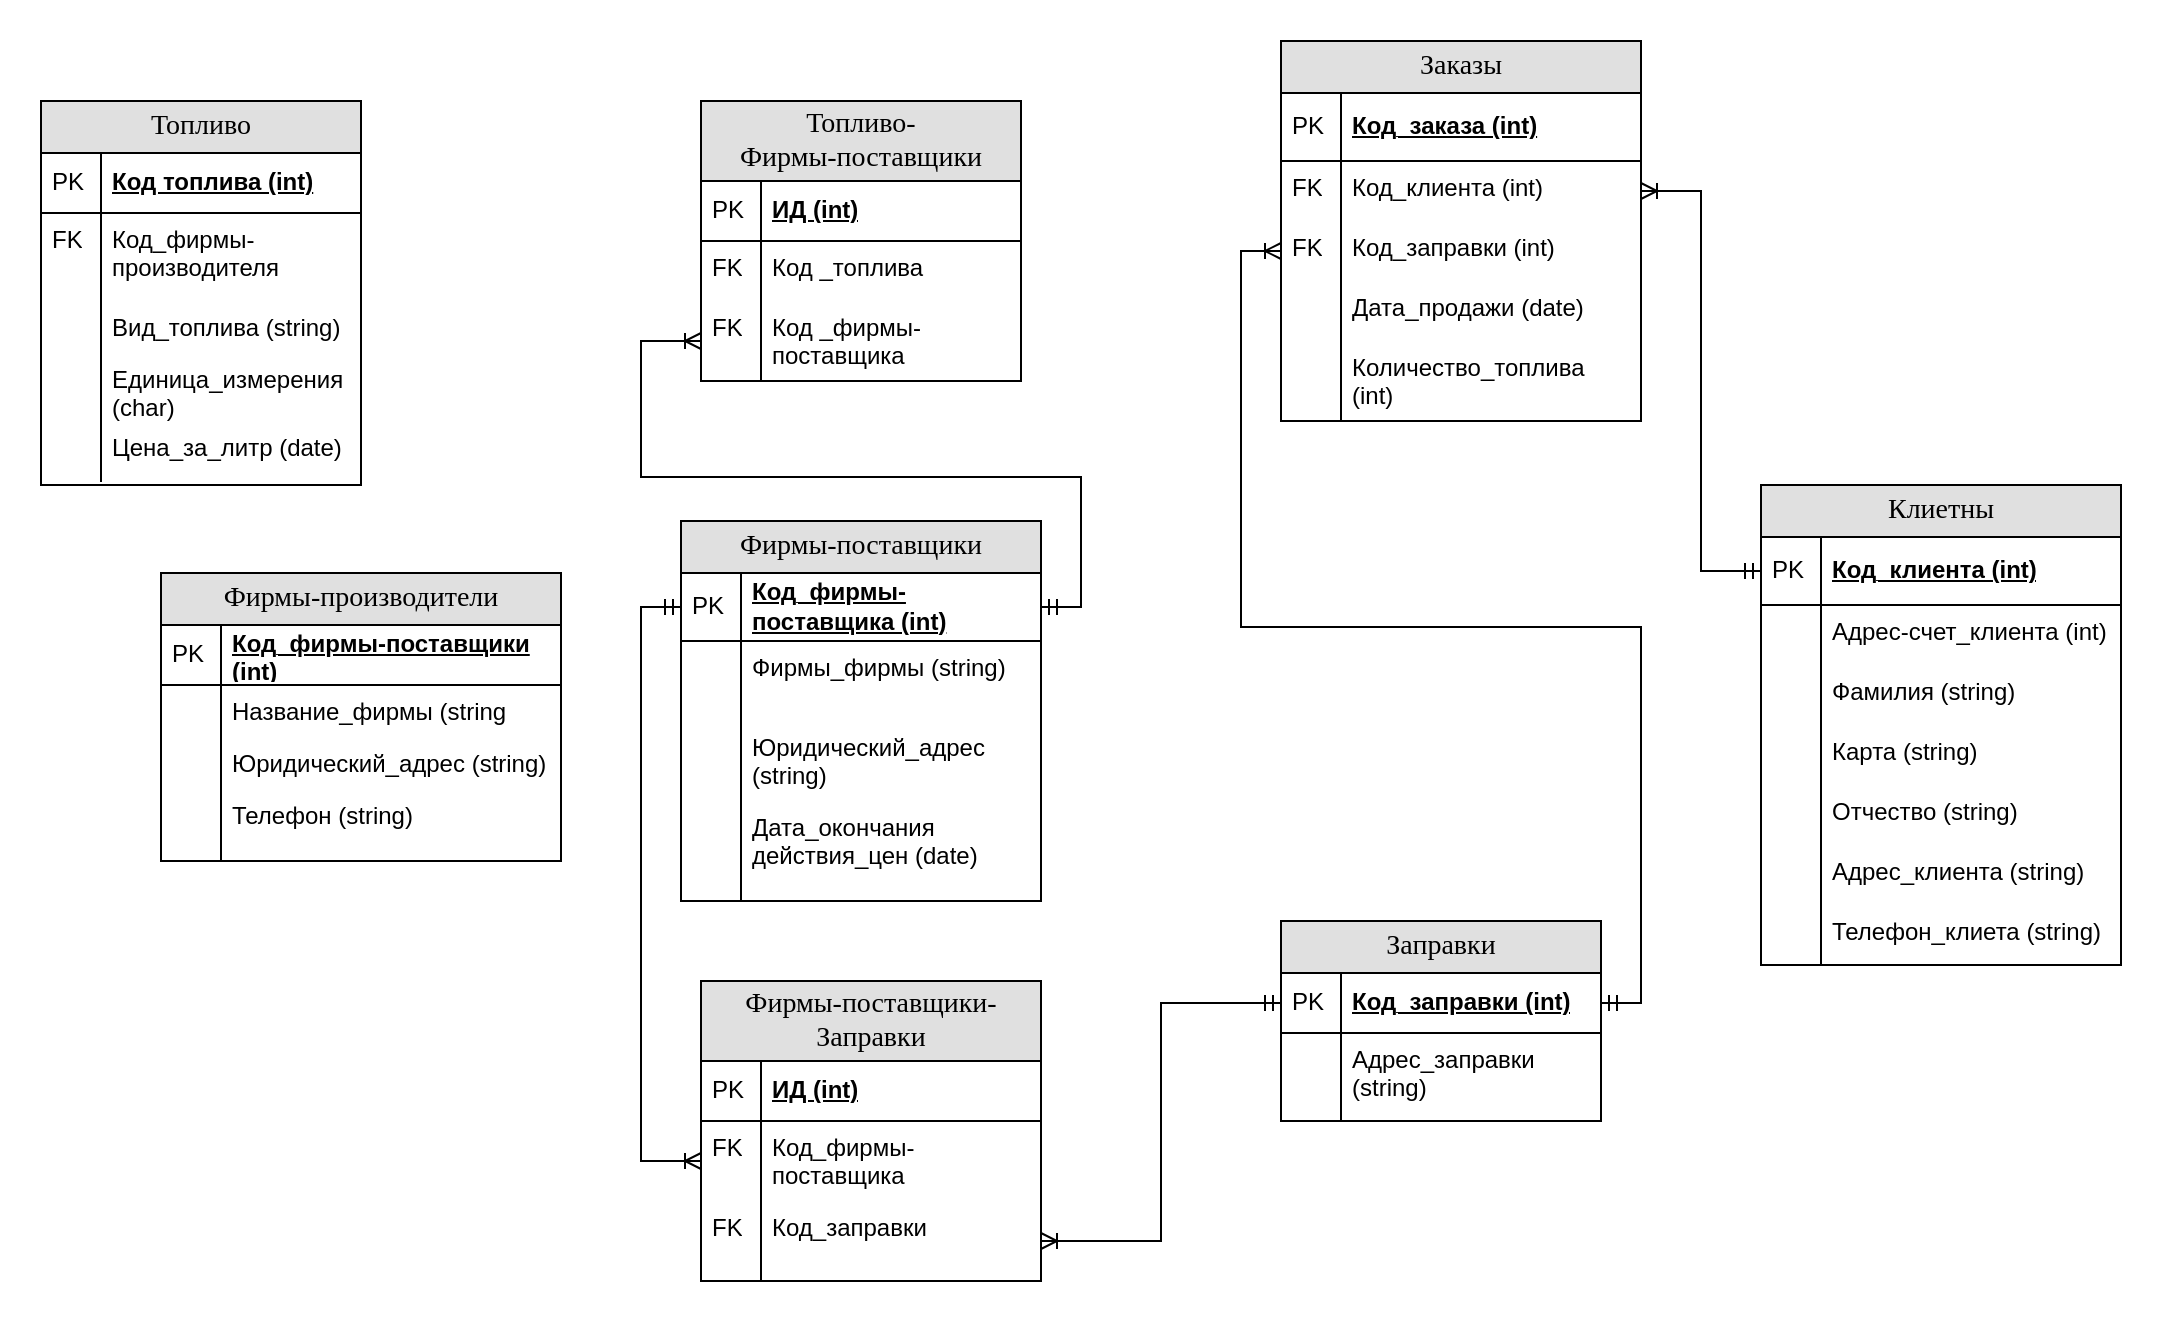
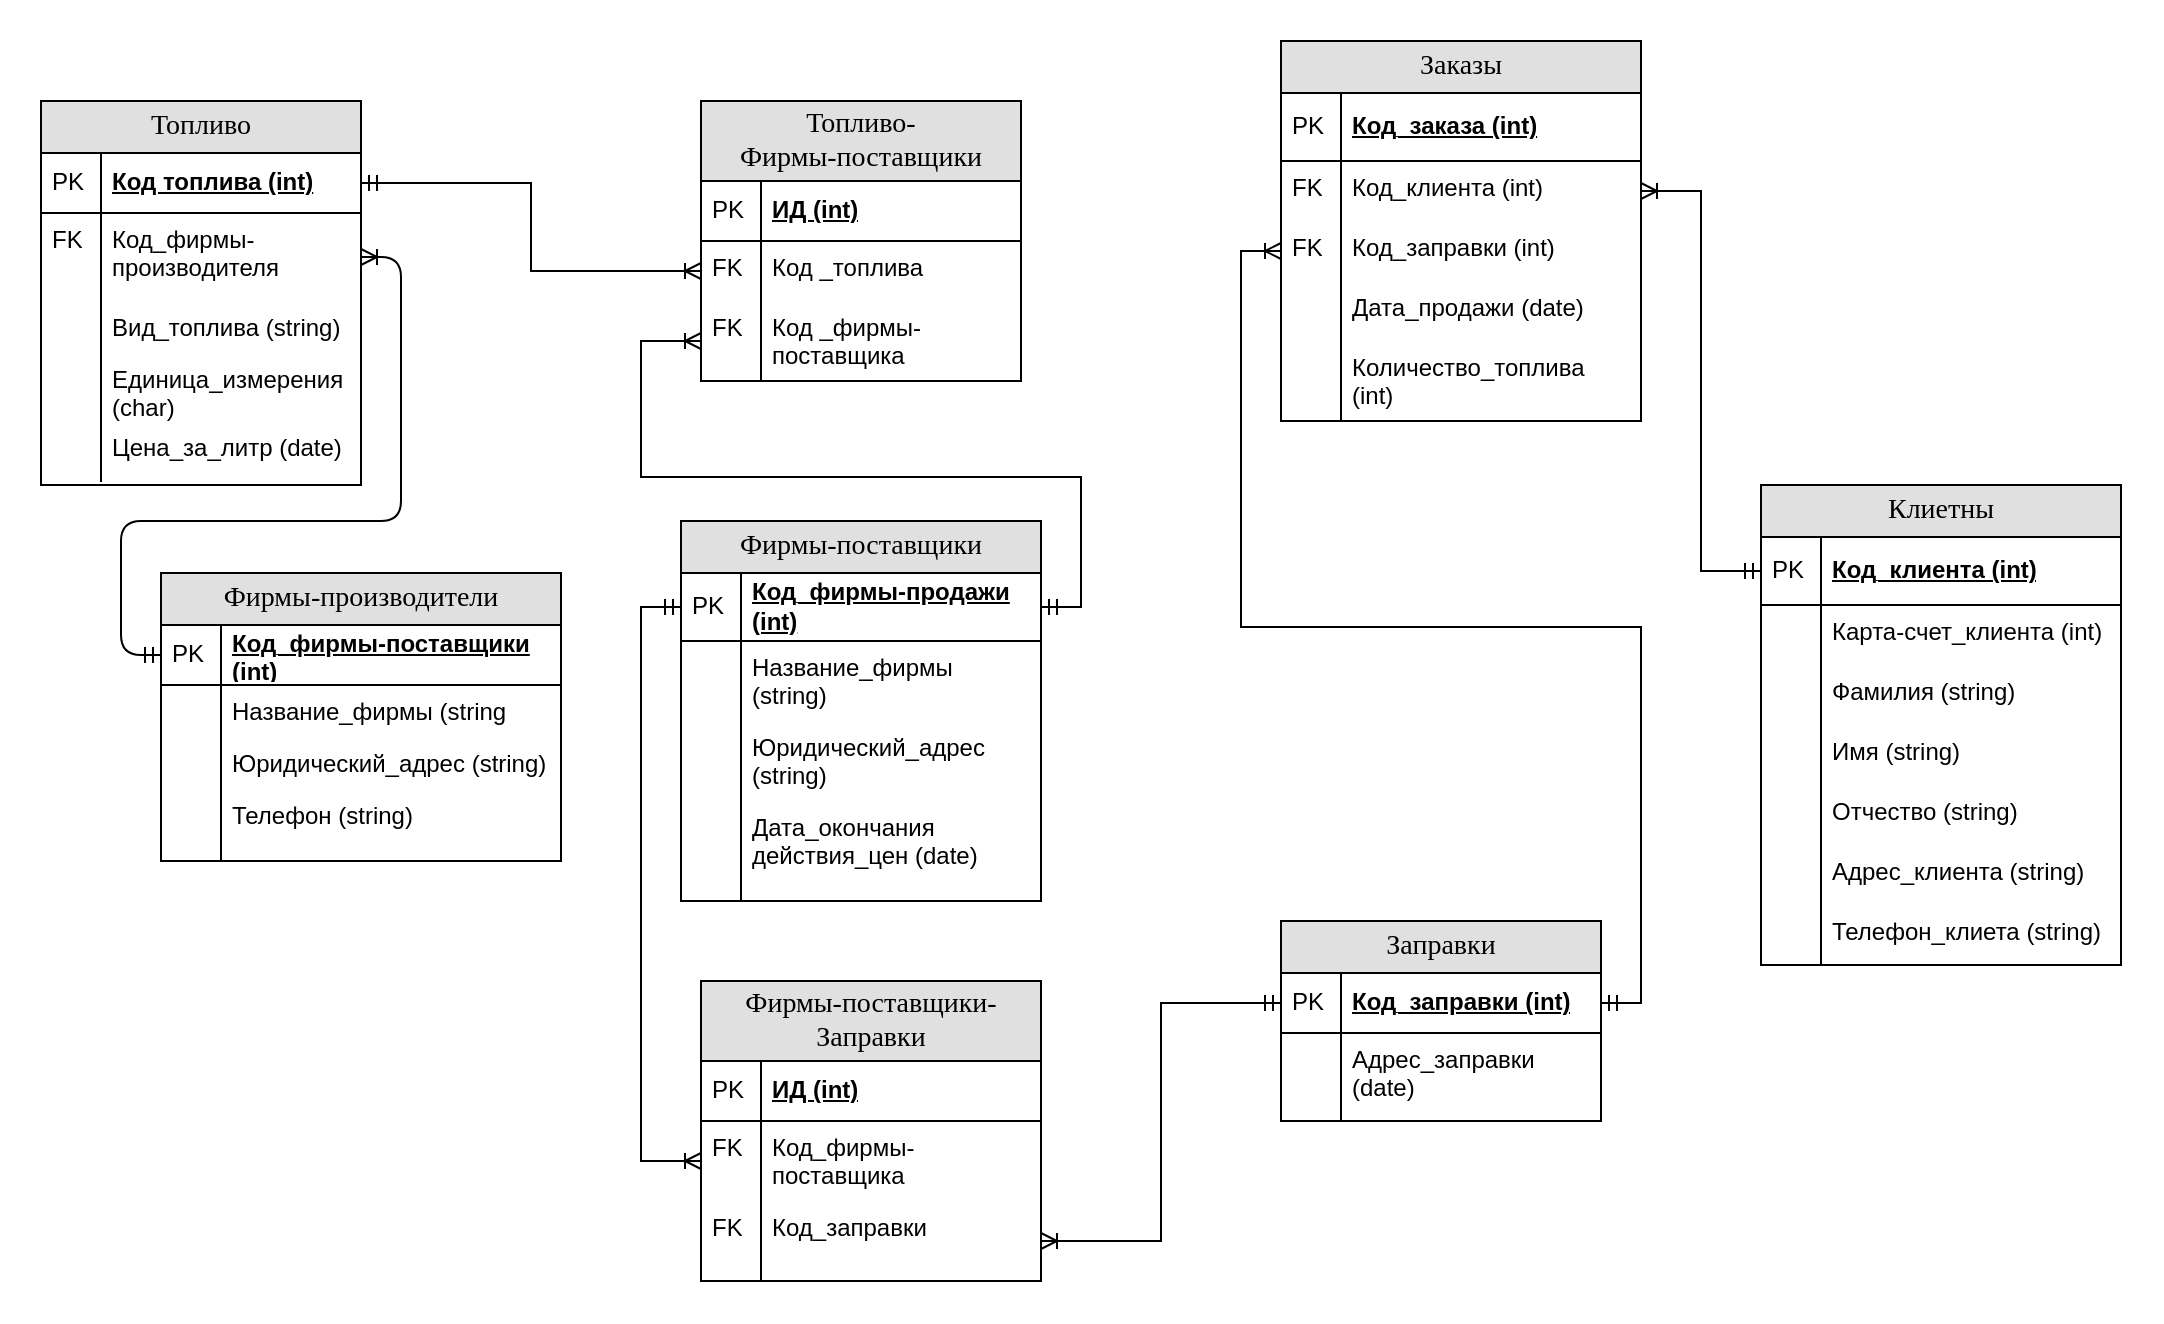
edge "Код топлива (int)" -- "Код _топлива": added
edge "Код_фирмы-производителя" -- "Код_фирмы-поставщики (int)": added
node "Код_фирмы-поставщика (int)": label "Код_фирмы-поставщика (int)" -> "Код_фирмы-продажи (int)"
node "Адрес-счет_клиента (int)": label "Адрес-счет_клиента (int)" -> "Карта-счет_клиента (int)"
node "Фирмы_фирмы (string)": label "Фирмы_фирмы (string)" -> "Название_фирмы (string)"
node "Карта (string)": label "Карта (string)" -> "Имя (string)"
node "Адрес_заправки (string)": label "Адрес_заправки (string)" -> "Адрес_заправки (date)"
